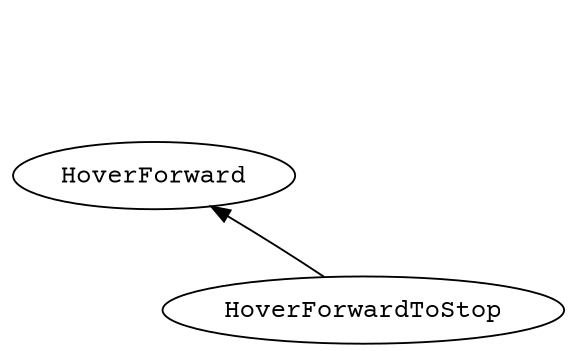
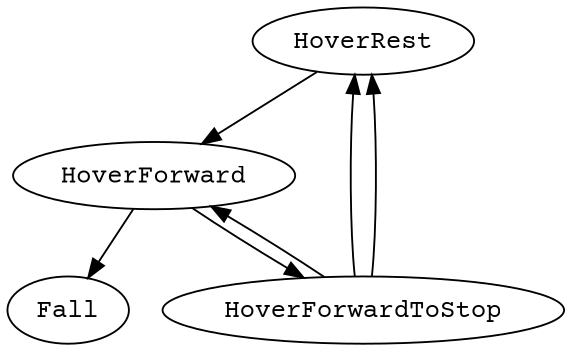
node "HoverRest": added
edge "HoverForward" -> "HoverForwardToStop": added
node "Fall": added
